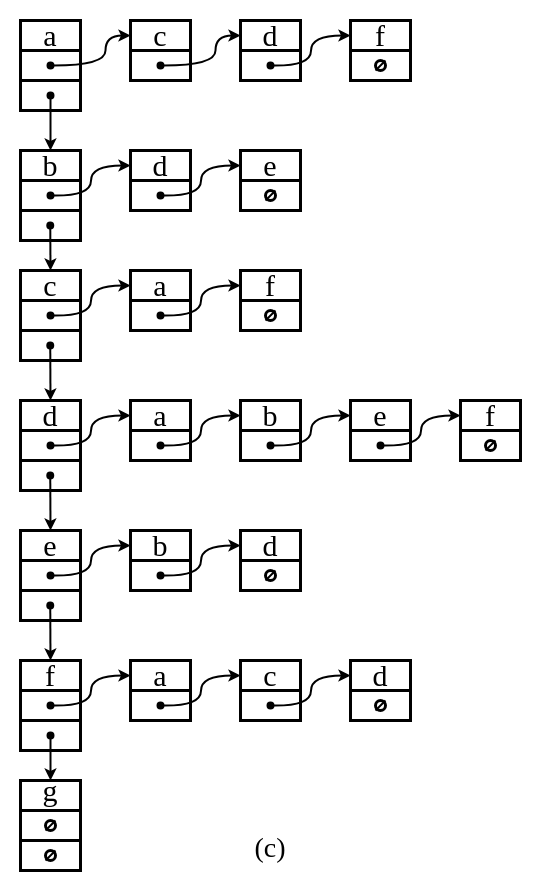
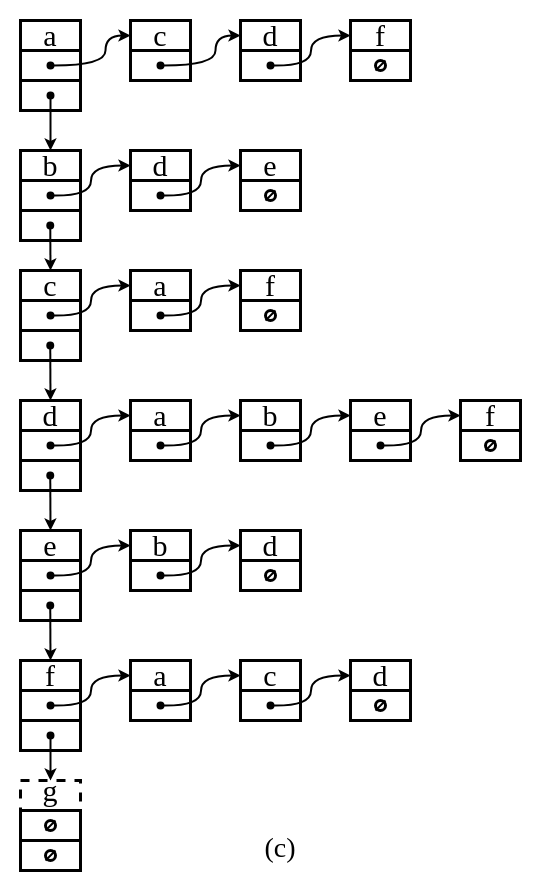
node "g": style solid -> dashed
node "(c)": moved (271, 848) -> (281, 848)
